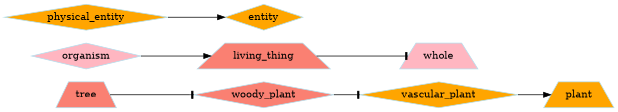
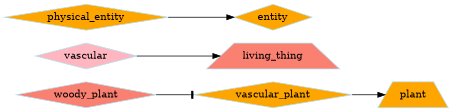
node "organism": label "organism" -> "vascular"
node "whole": removed
node "tree": removed
